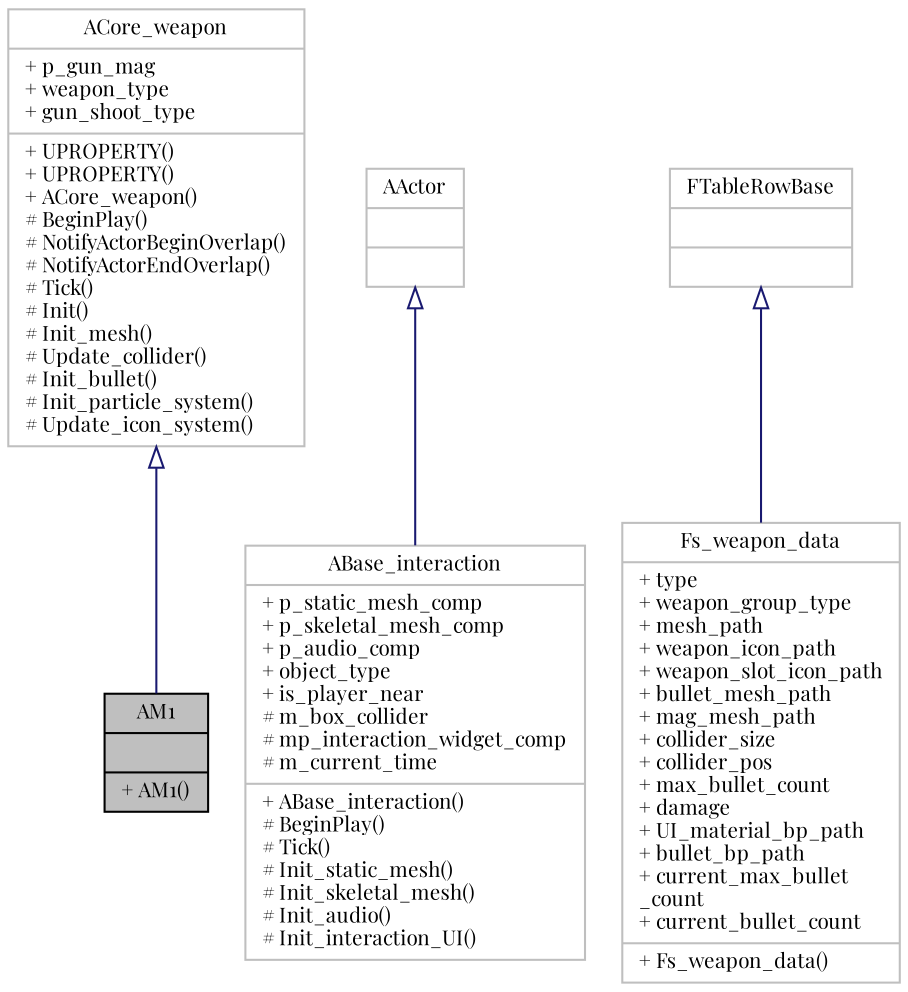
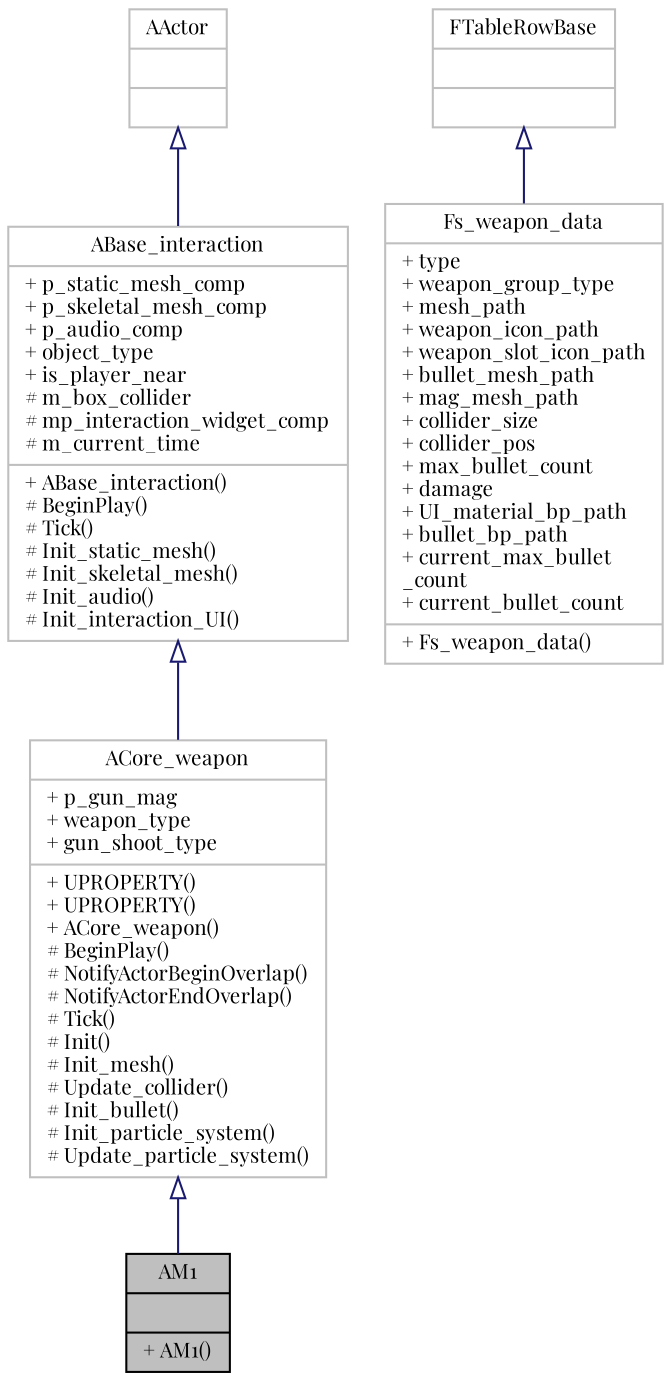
node "ACore_weapon": text "# Update_icon_system()" -> "# Update_particle_system()"
edge "ACore_weapon" -> "ABase_interaction": added
